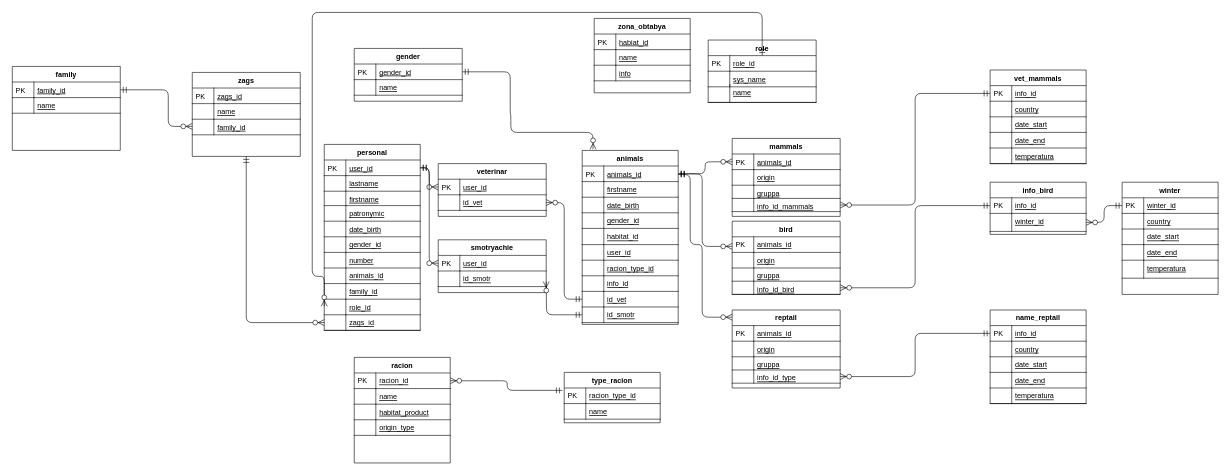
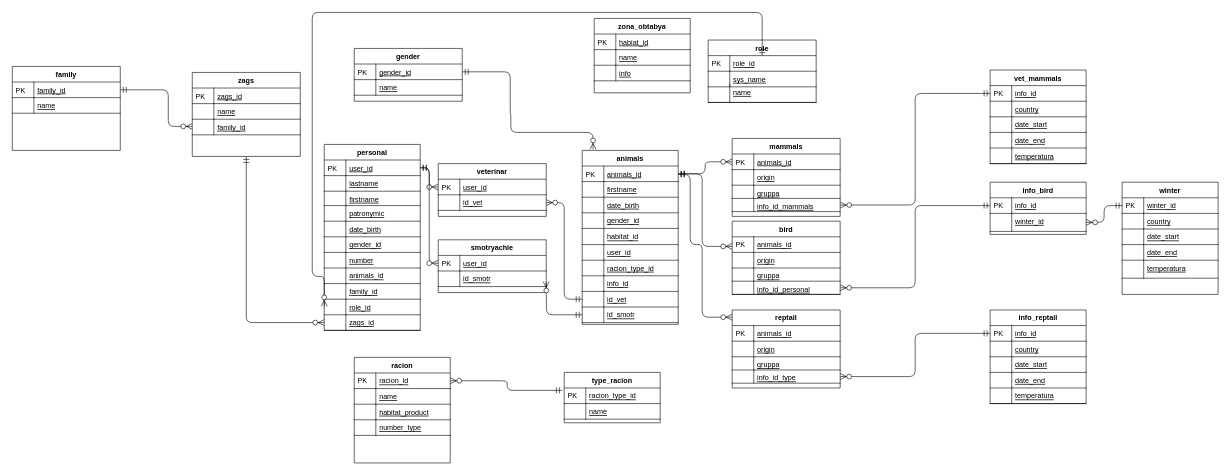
node "info_id_bird": label "info_id_bird" -> "info_id_personal"
node "name_reptail": label "name_reptail" -> "info_reptail"
node "origin_type": label "origin_type" -> "number_type"
